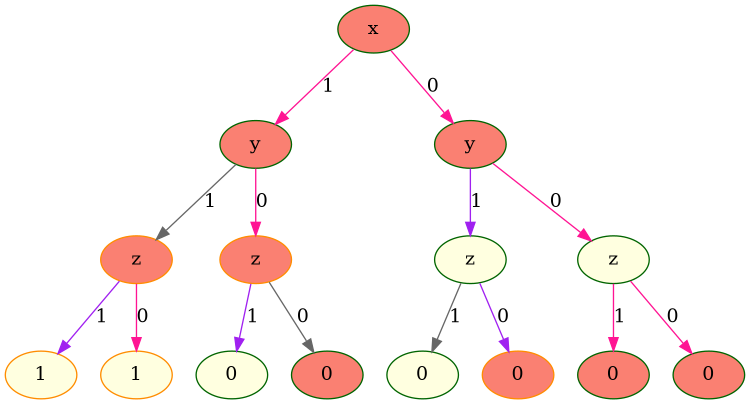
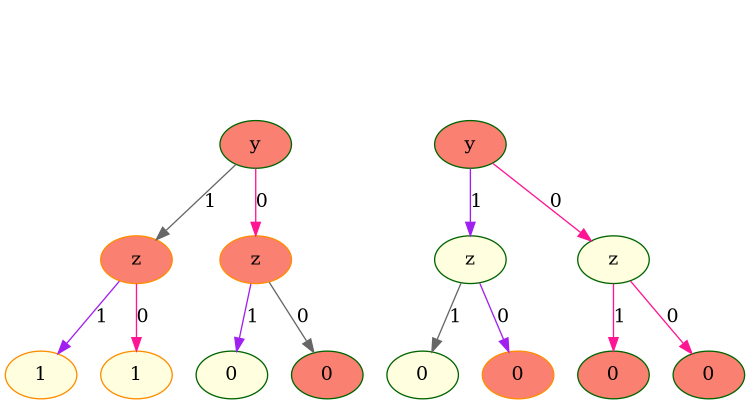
node "x": removed
